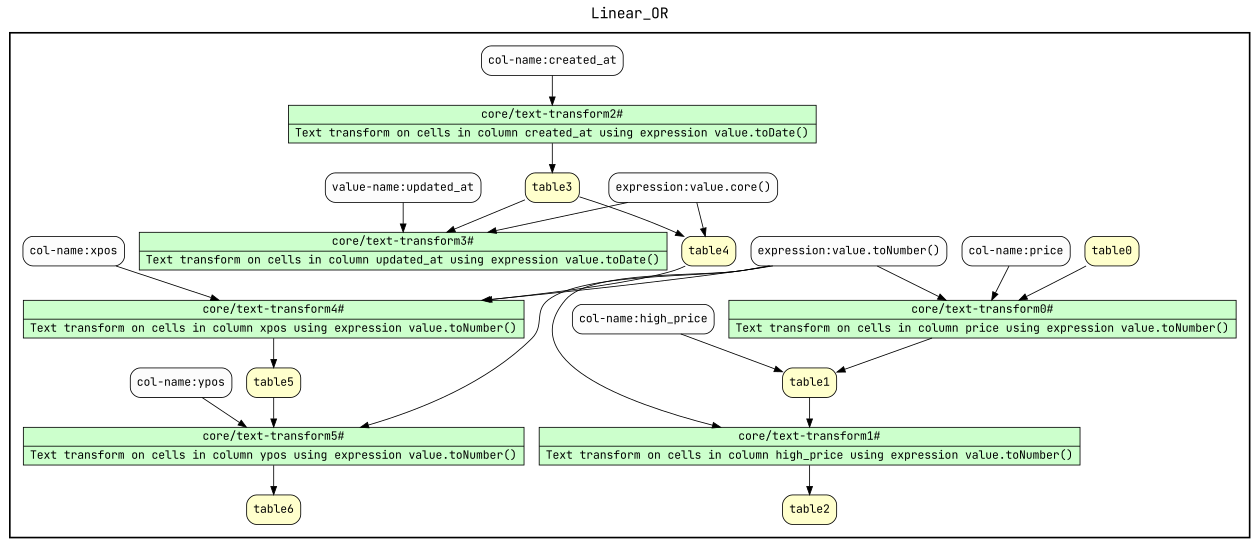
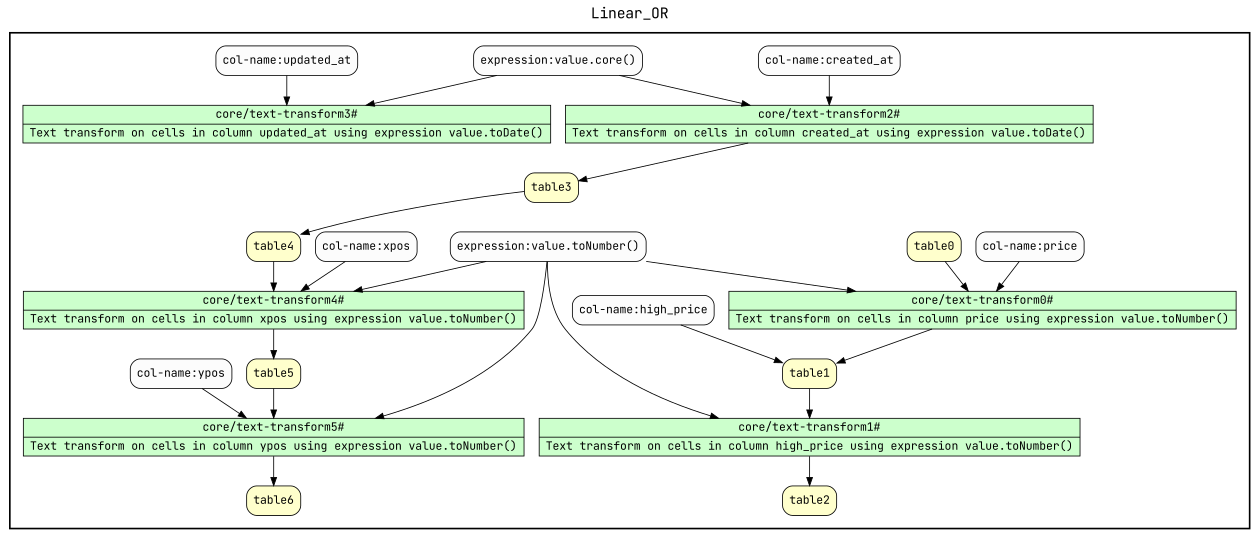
node "value-name:updated_at": label "value-name:updated_at" -> "col-name:updated_at"
edge "table3" -> "core/text-transform3#": removed
edge "expression:value.core()" -> "table4": now "expression:value.core()" -> "core/text-transform2#"
